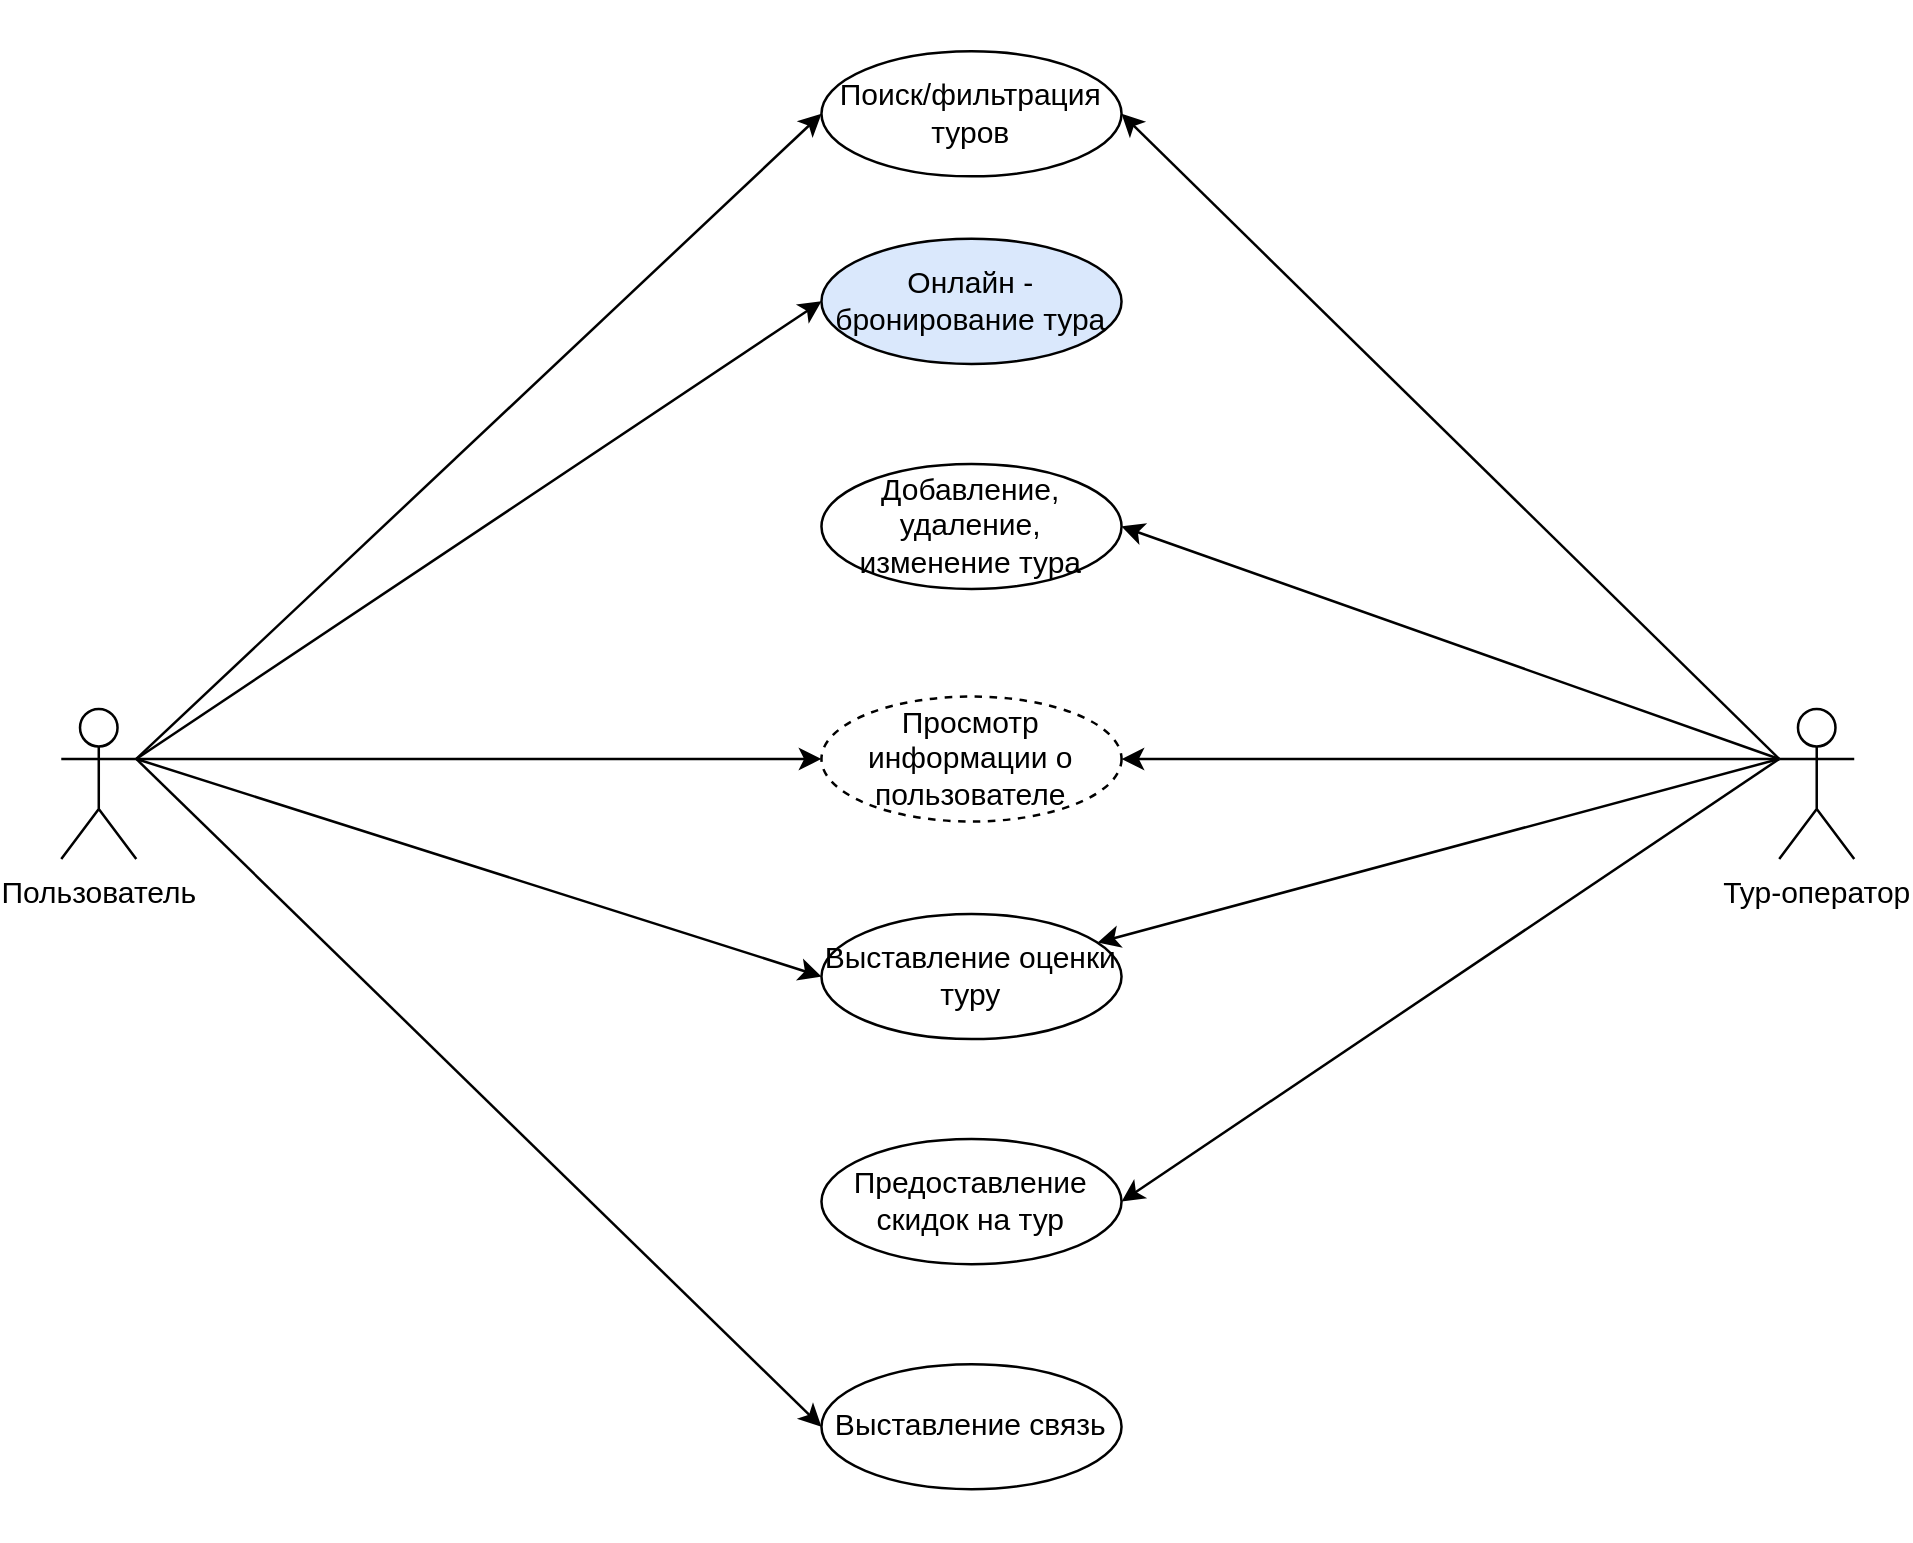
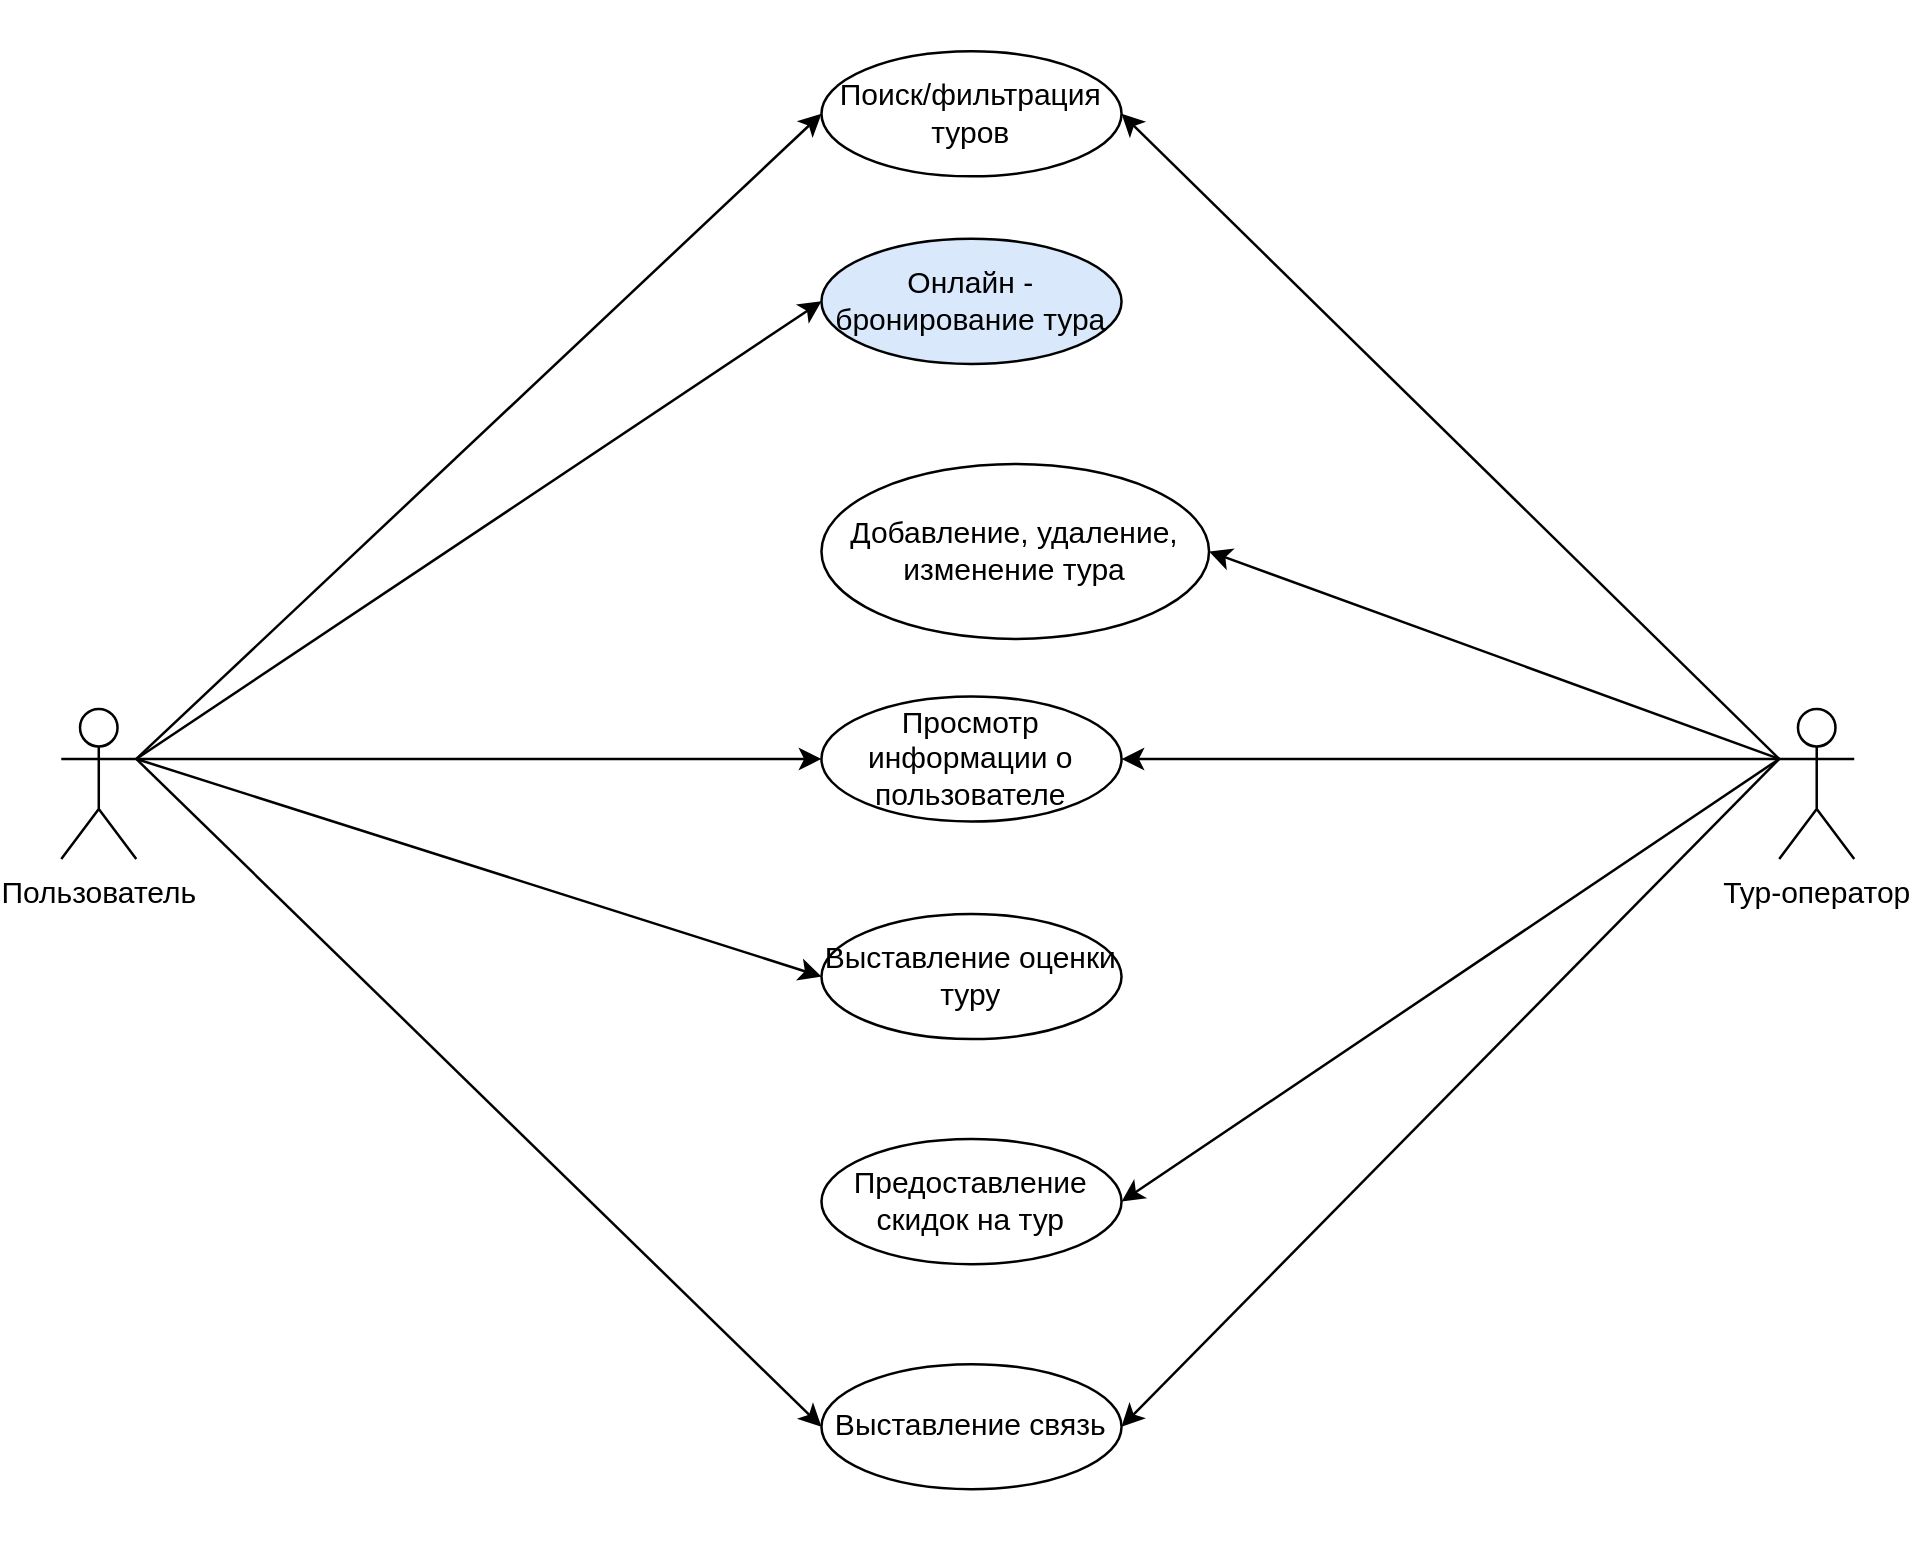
node "Добавление, удаление, изменение тура": size 300x125 -> 388x175
node "Просмотр информации о пользователе": style dashed -> solid
edge "Тур-оператор" -> "Выставление оценки туру": now "Тур-оператор" -> "Выставление связь"
